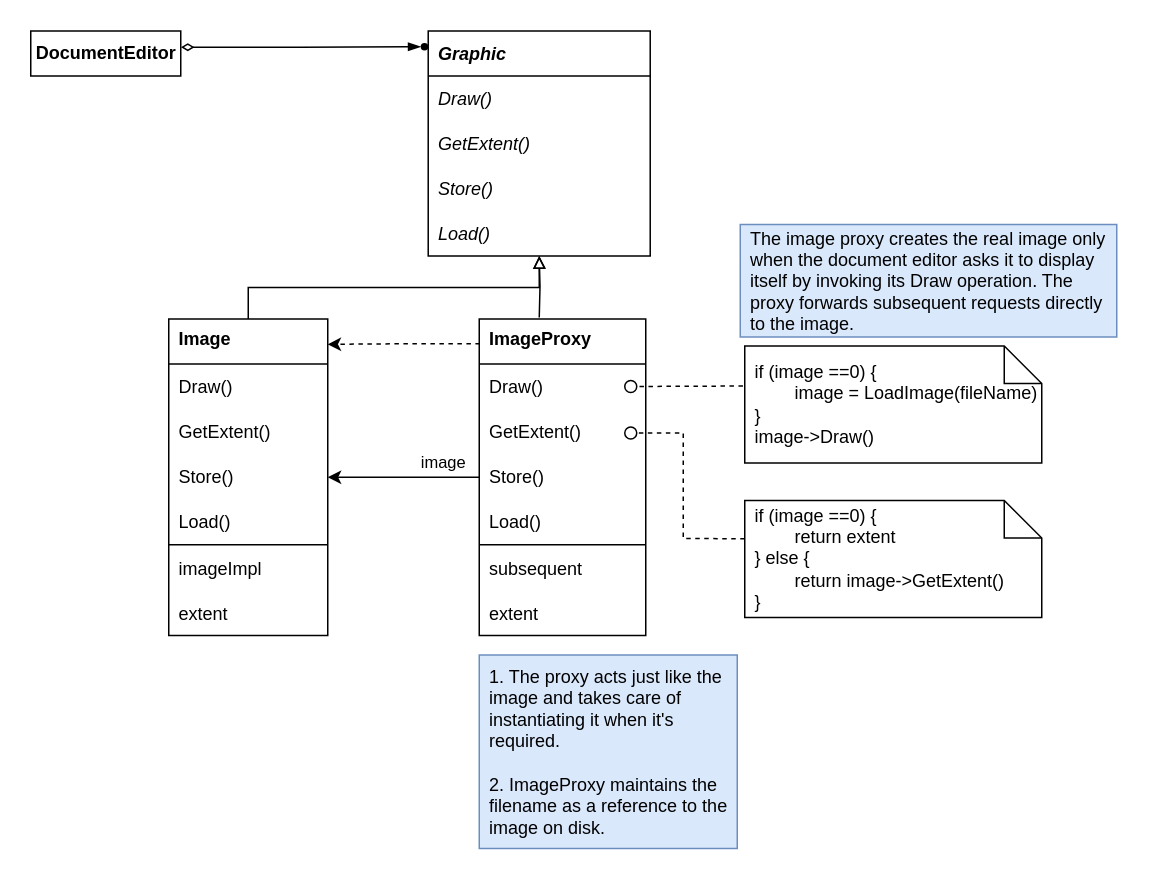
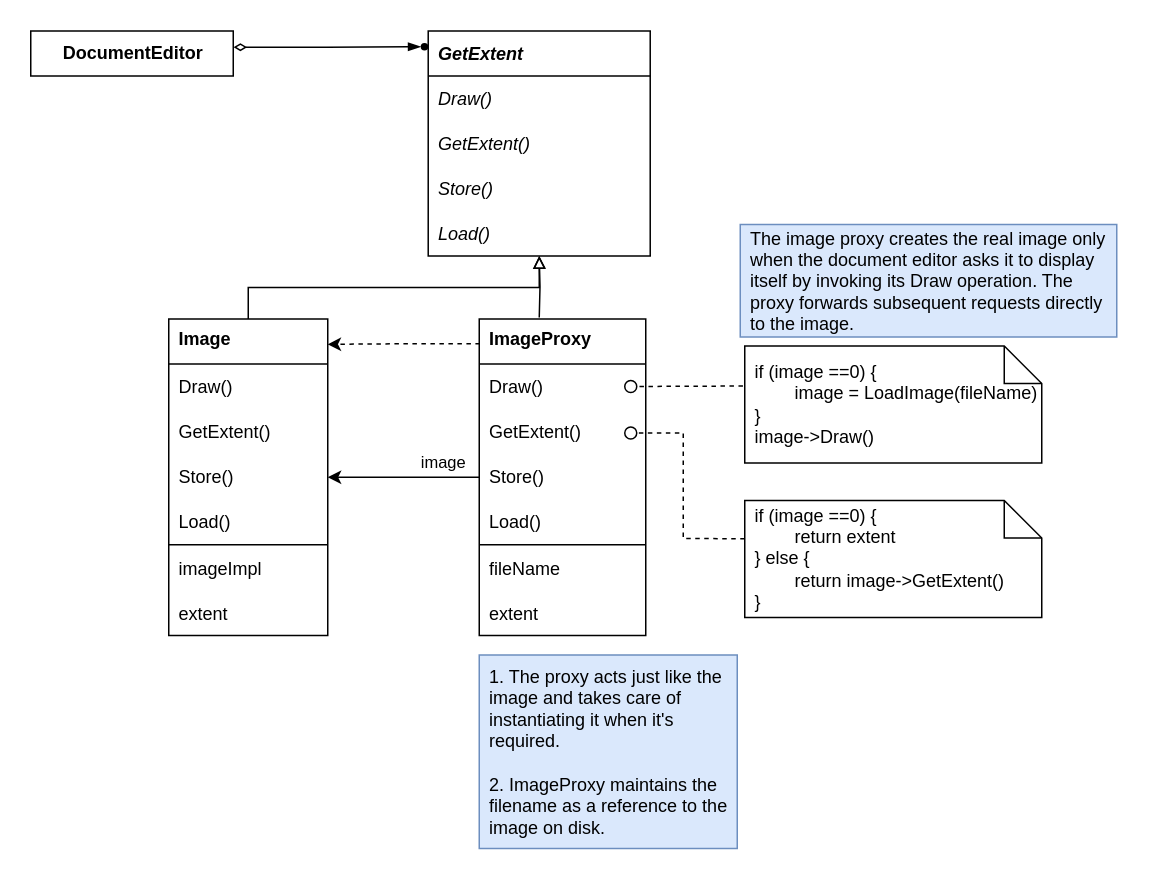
node "DocumentEditor": size 150x45 -> 203x45
node "Graphic": label "Graphic" -> "GetExtent"
node "subsequent": label "subsequent" -> "fileName"
